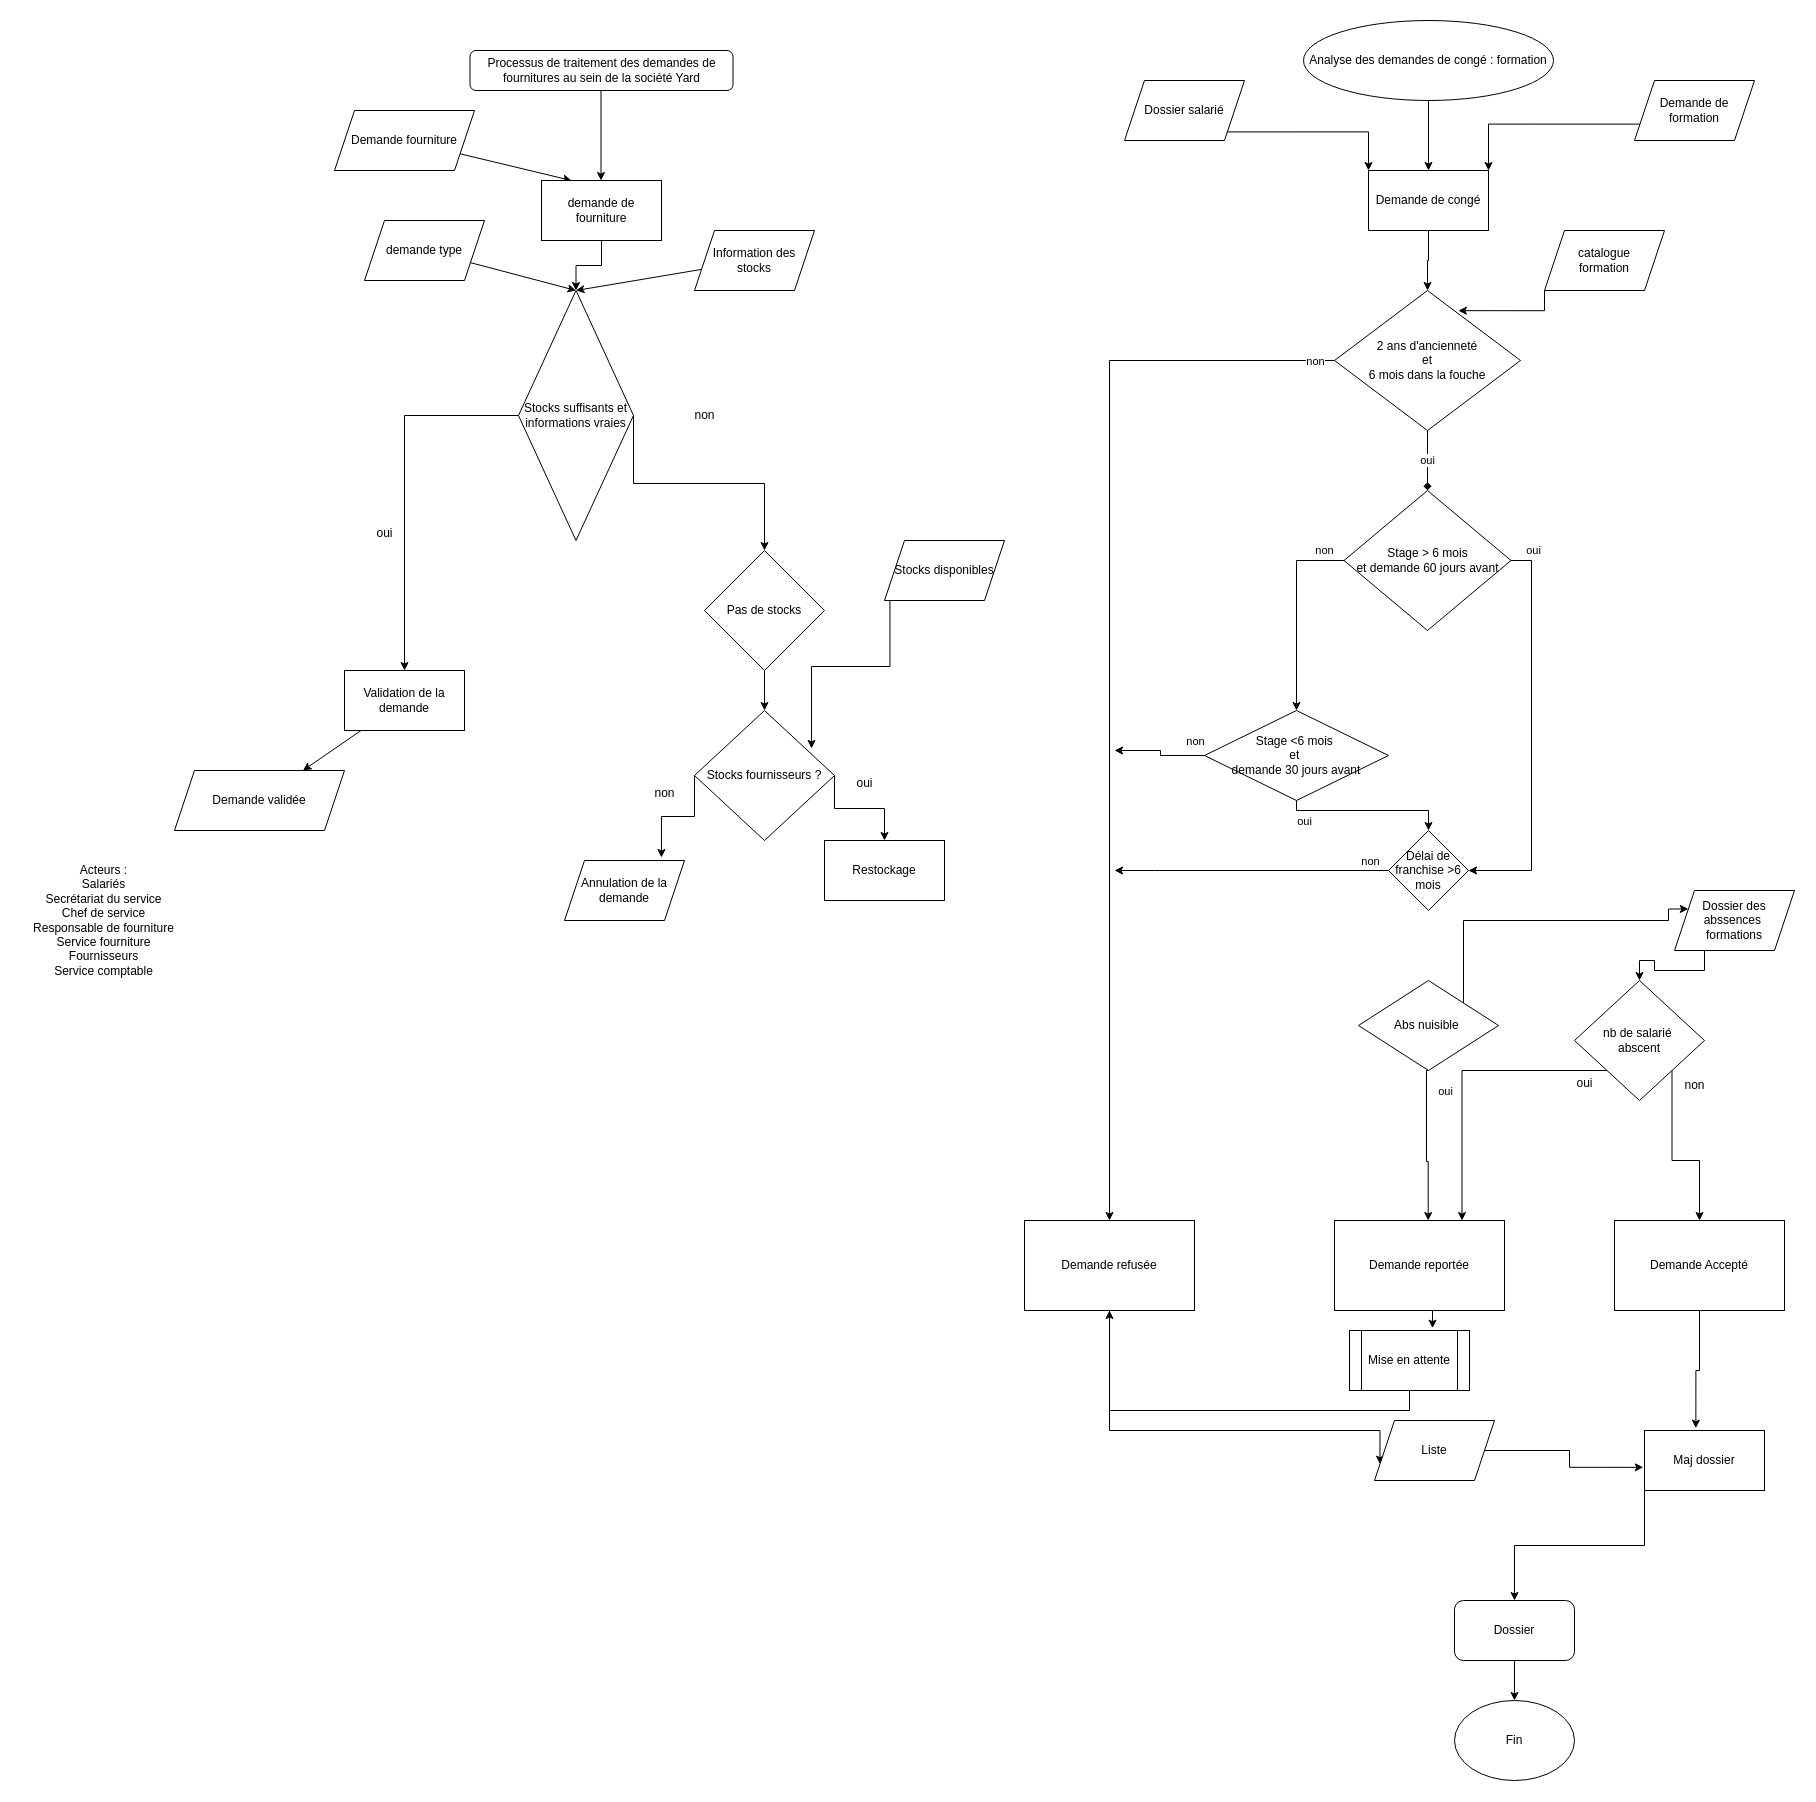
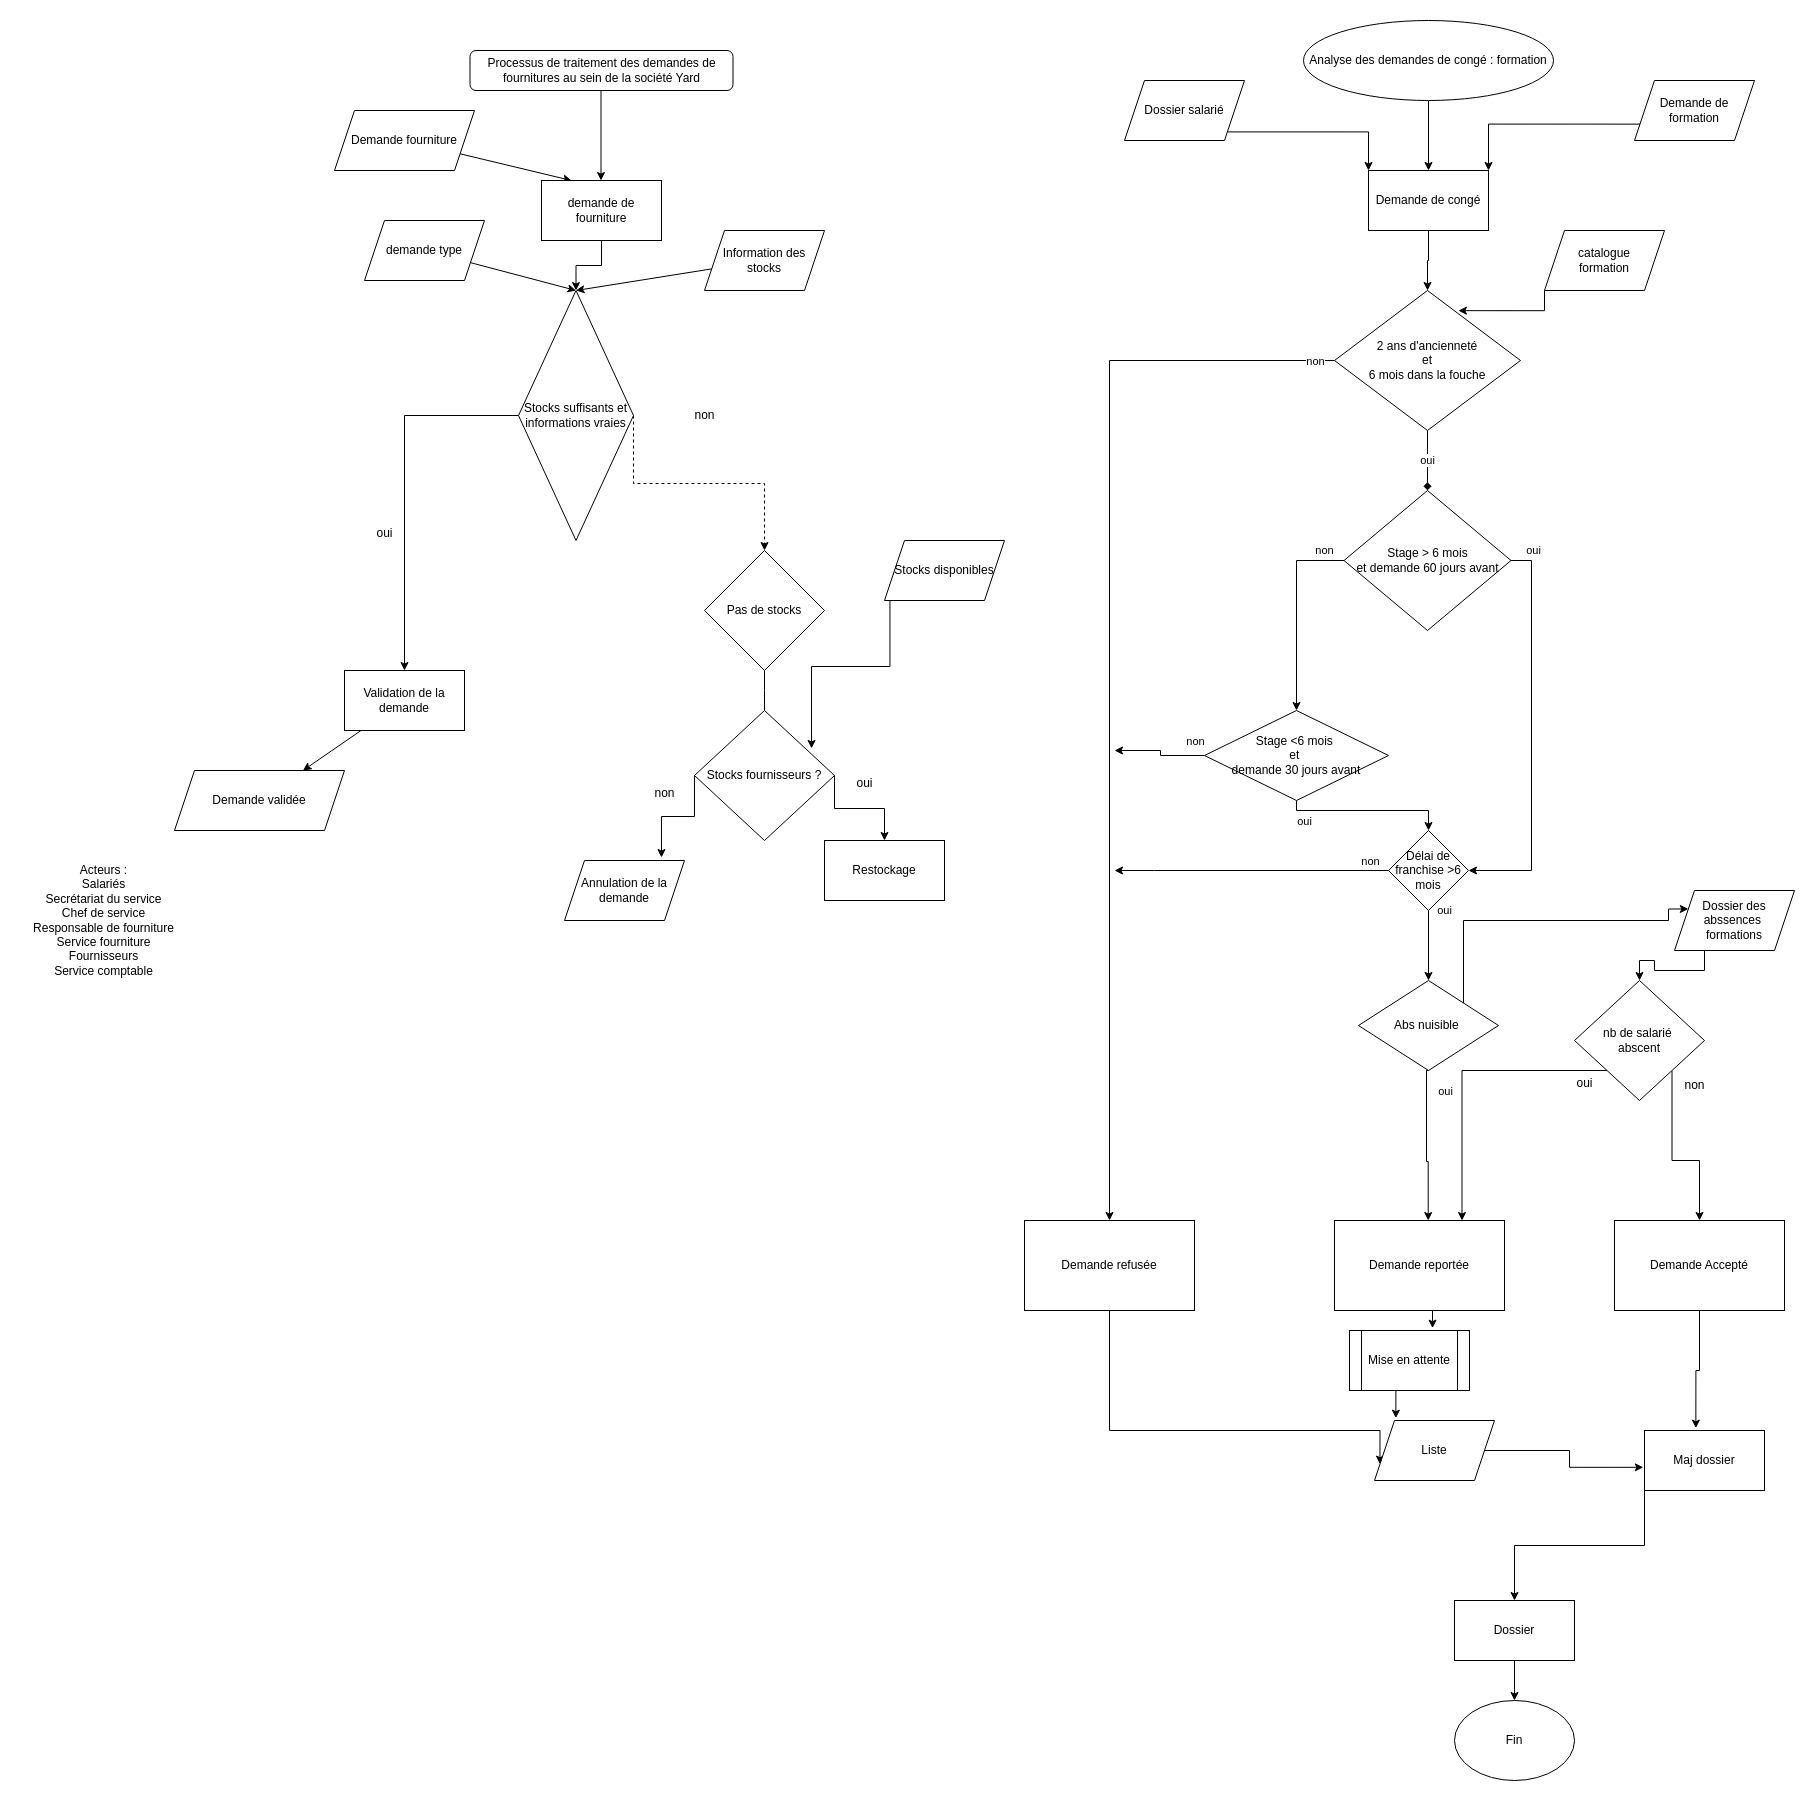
node "Information des stocks": moved (755, 261) -> (765, 261)
edge "Stocks suffisants et informations vraies" -> "Pas de stocks": style solid -> dashed
edge "Pas de stocks" -> "Stocks fournisseurs ?": arrowhead classic -> none
edge "Délai de franchise >6 mois" -> "Abs nuisible": added, label "oui"
edge "Mise en attente" -> "Demande refusée": now "Mise en attente" -> "Liste"
node "Dossier": shape rounded rectangle -> rectangle
